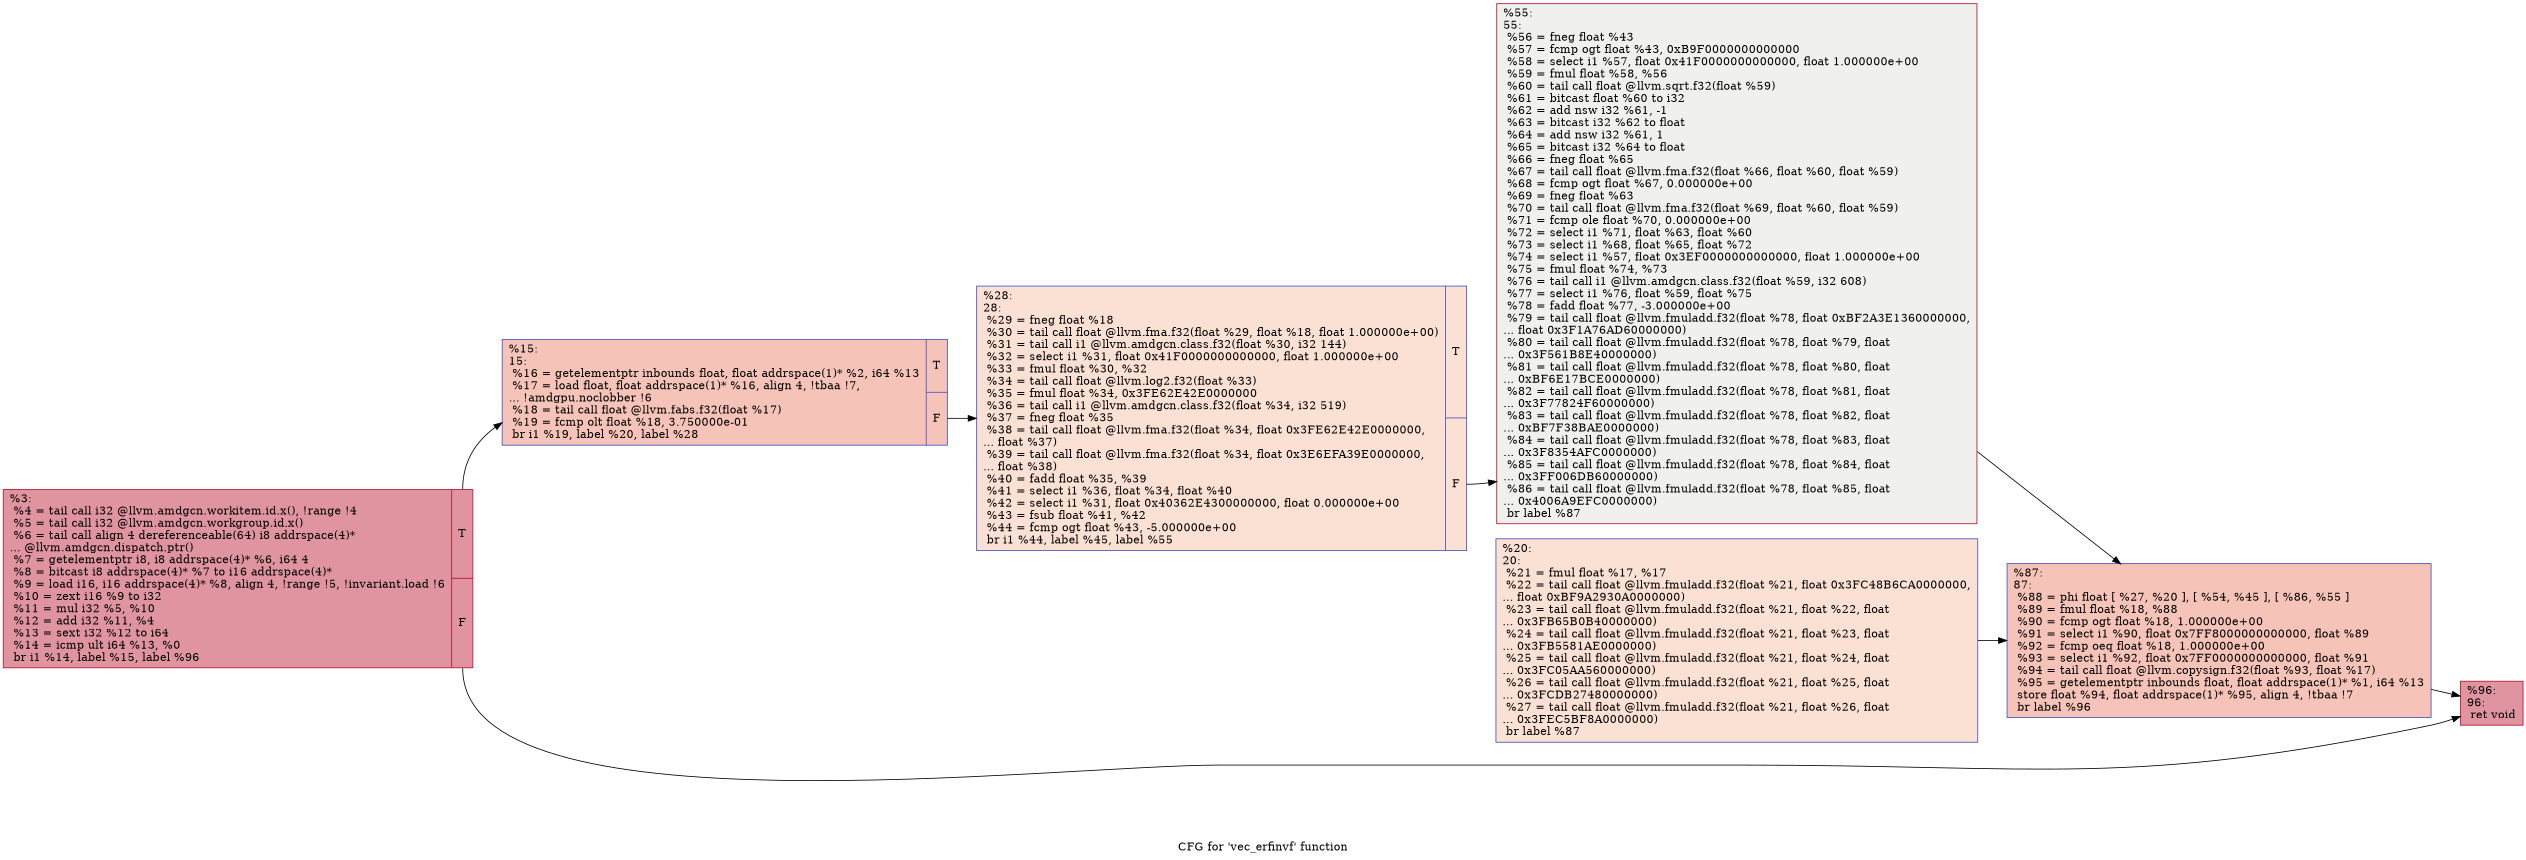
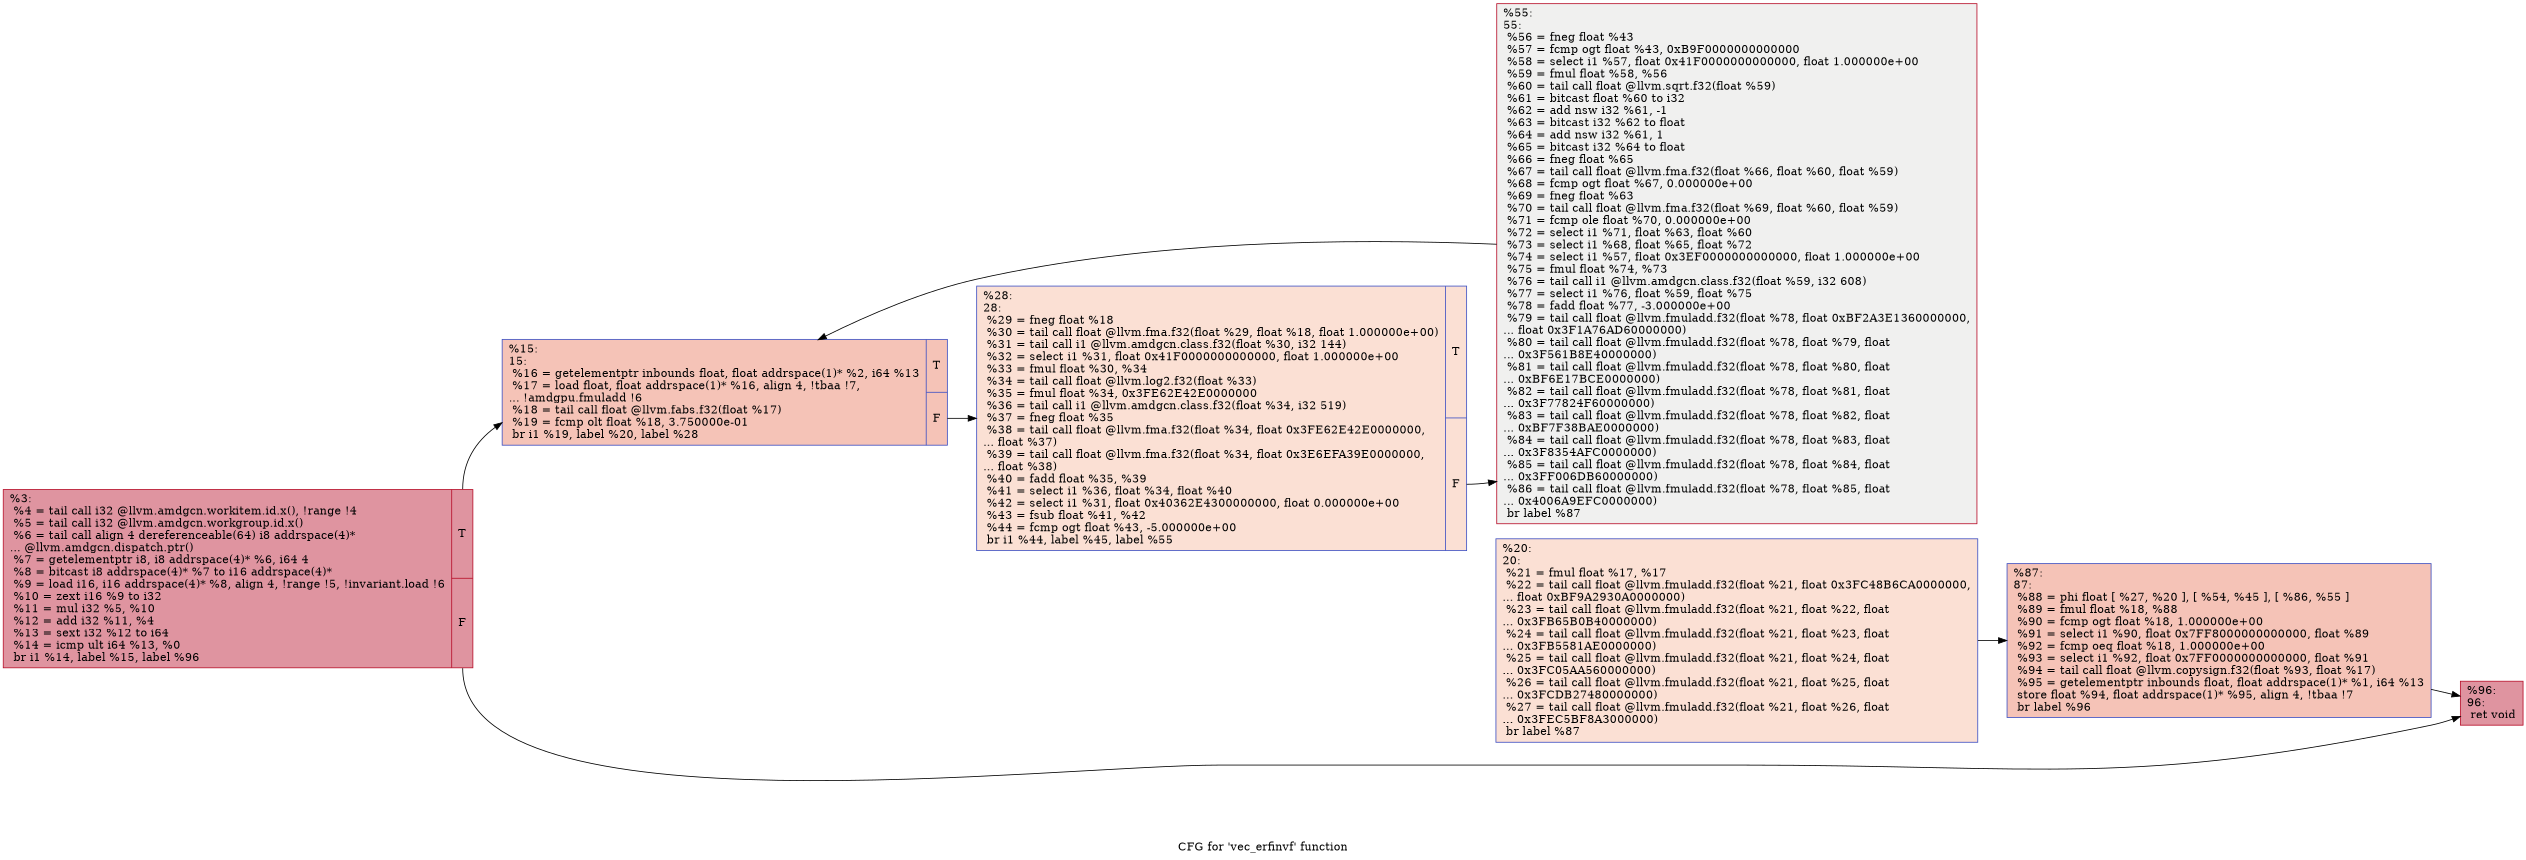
node "%28:": text "%33 = fmul float %30, %32" -> "%33 = fmul float %30, %34"
node "%15:": text "... !amdgpu.noclobber !6" -> "... !amdgpu.fmuladd !6"
edge "%55:" -> "%87:": now "%55:" -> "%15:"
node "%20:": text "... 0x3FEC5BF8A0000000)" -> "... 0x3FEC5BF8A3000000)"
